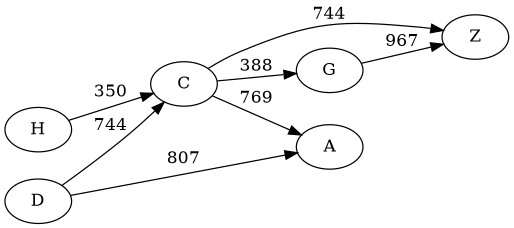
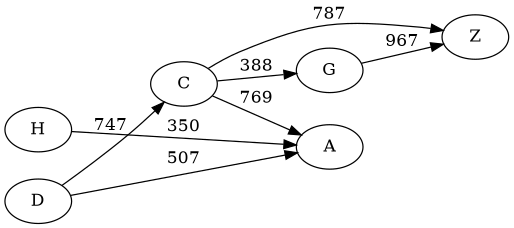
edge "C" -> "Z": label "744" -> "787"
edge "H" -> "C": now "H" -> "A"
edge "D" -> "C": label "744" -> "747"
edge "D" -> "A": label "807" -> "507"
